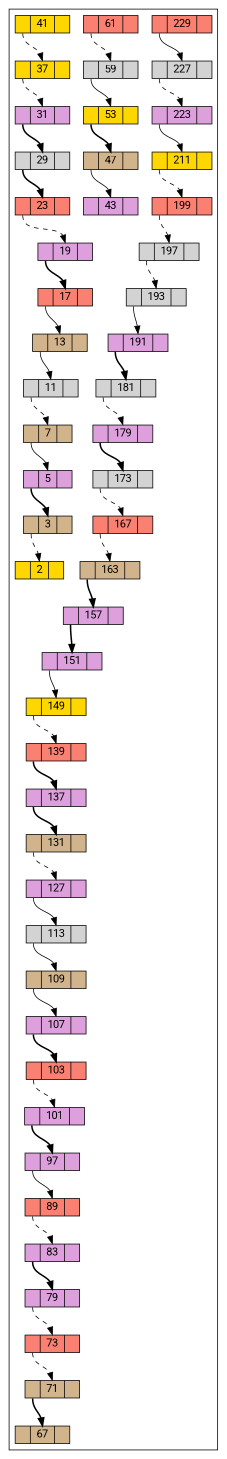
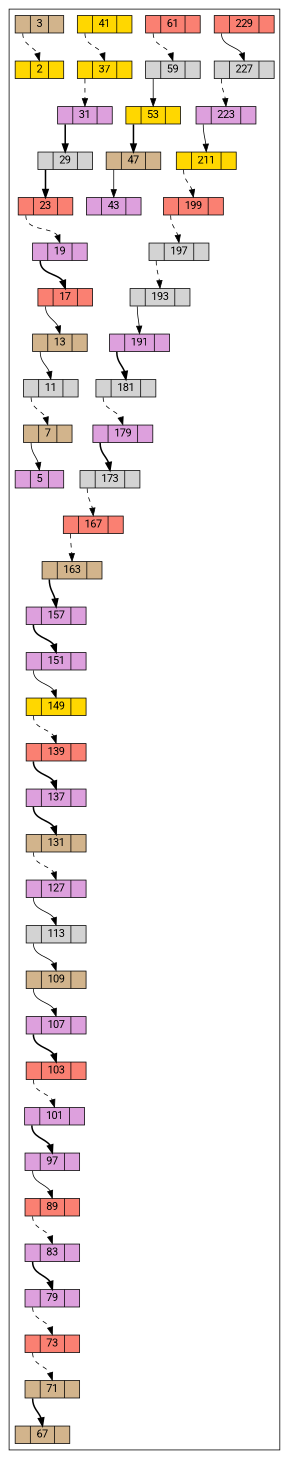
edge "5" -> "3": removed
